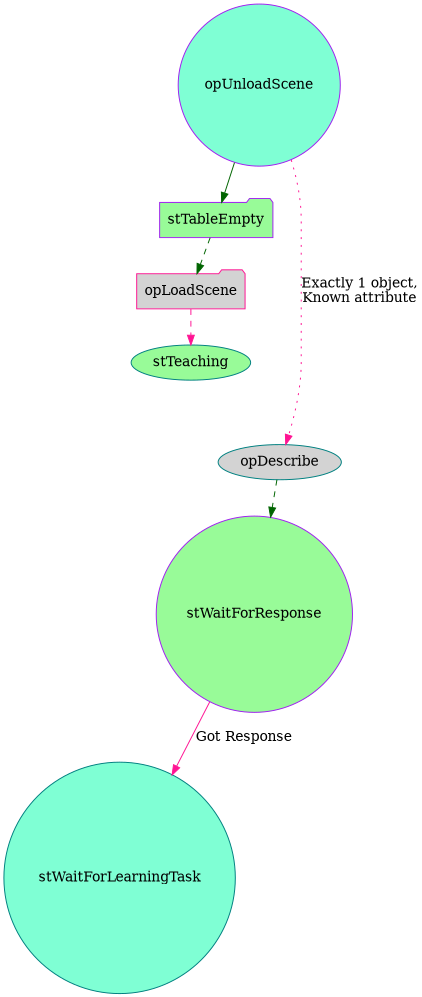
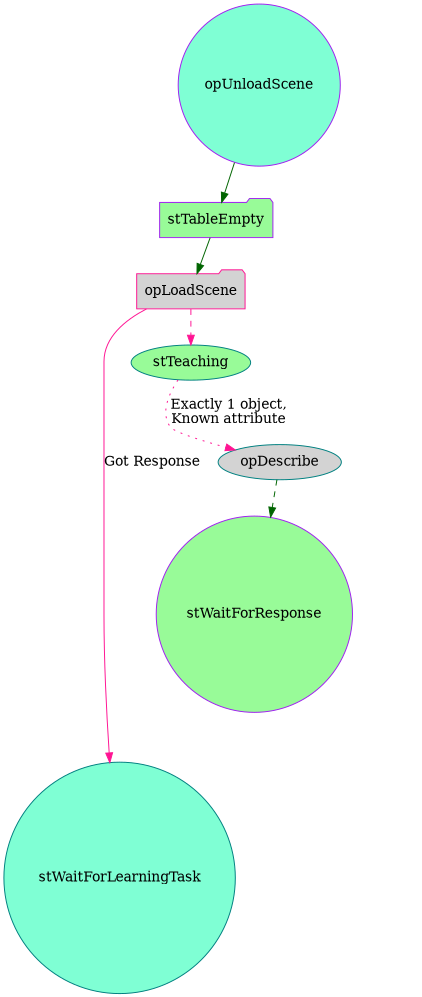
edge "stTableEmpty" -> "opLoadScene": style dashed -> solid
edge "opUnloadScene" -> "opDescribe": now "stTeaching" -> "opDescribe"
edge "stWaitForResponse" -> "stWaitForLearningTask": now "opLoadScene" -> "stWaitForLearningTask"
